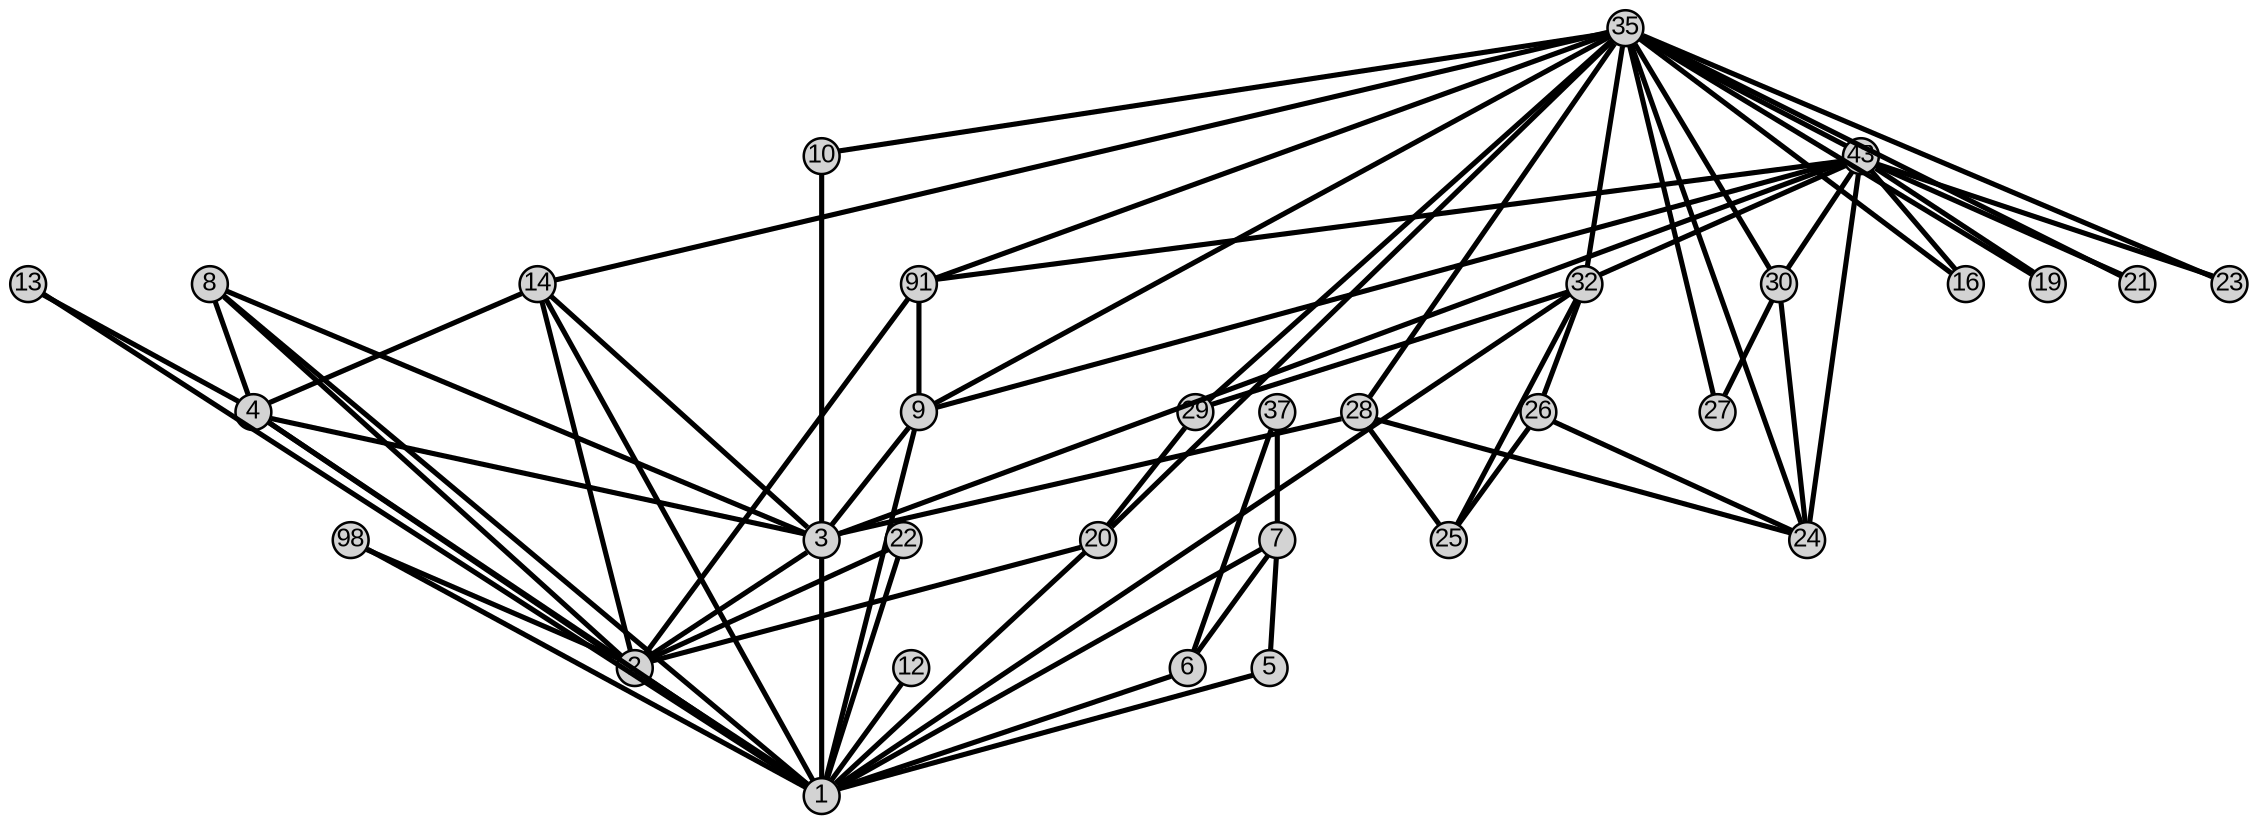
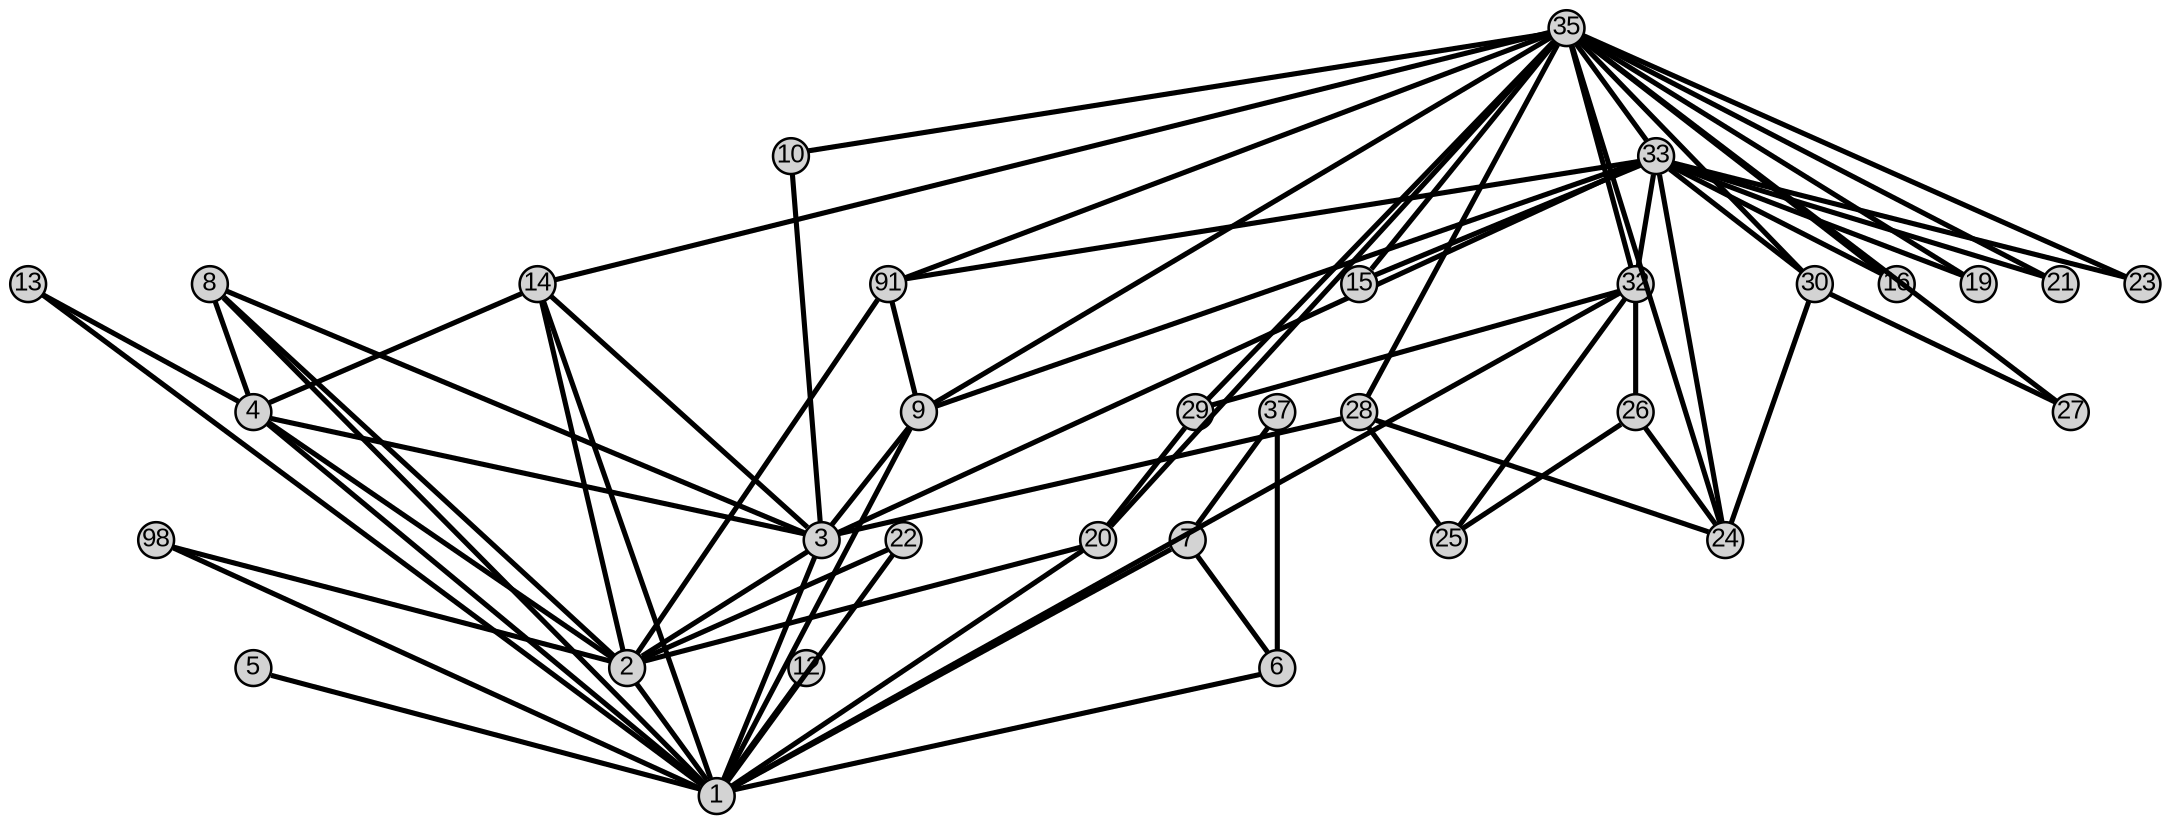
node "43": label "43" -> "33"
node "15": added
edge "7" -- "5": removed
